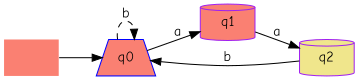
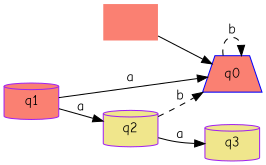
edge "q0" -> "q1": reversed
edge "q2" -> "q0": style solid -> dashed
node "q3": added
